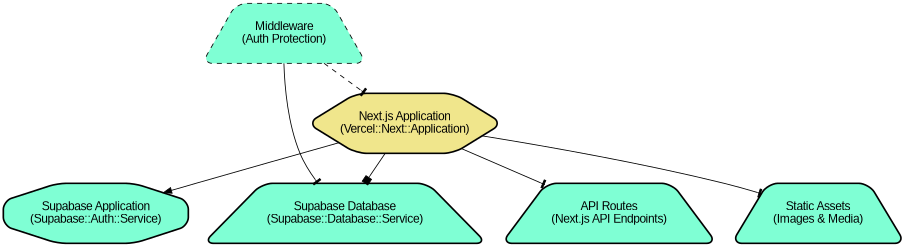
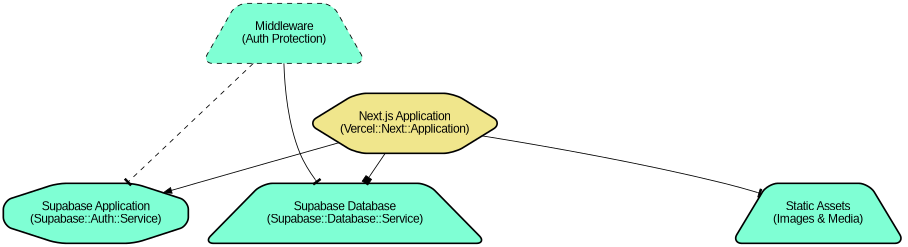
edge "Middleware (Auth Protection)" -> "Next.js Application (Vercel::Next::Application)": now "Middleware (Auth Protection)" -> "Supabase Application (Supabase::Auth::Service)"
node "API Routes (Next.js API Endpoints)": removed
